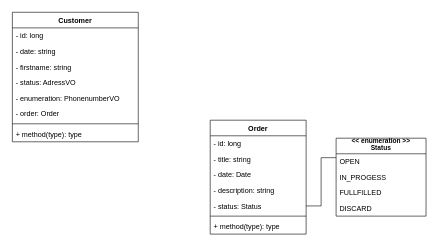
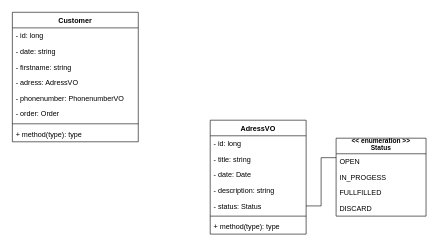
node "- status: AdressVO": label "- status: AdressVO" -> "- adress: AdressVO"
node "- enumeration: PhonenumberVO": label "- enumeration: PhonenumberVO" -> "- phonenumber: PhonenumberVO"
node "Order": label "Order" -> "AdressVO"
